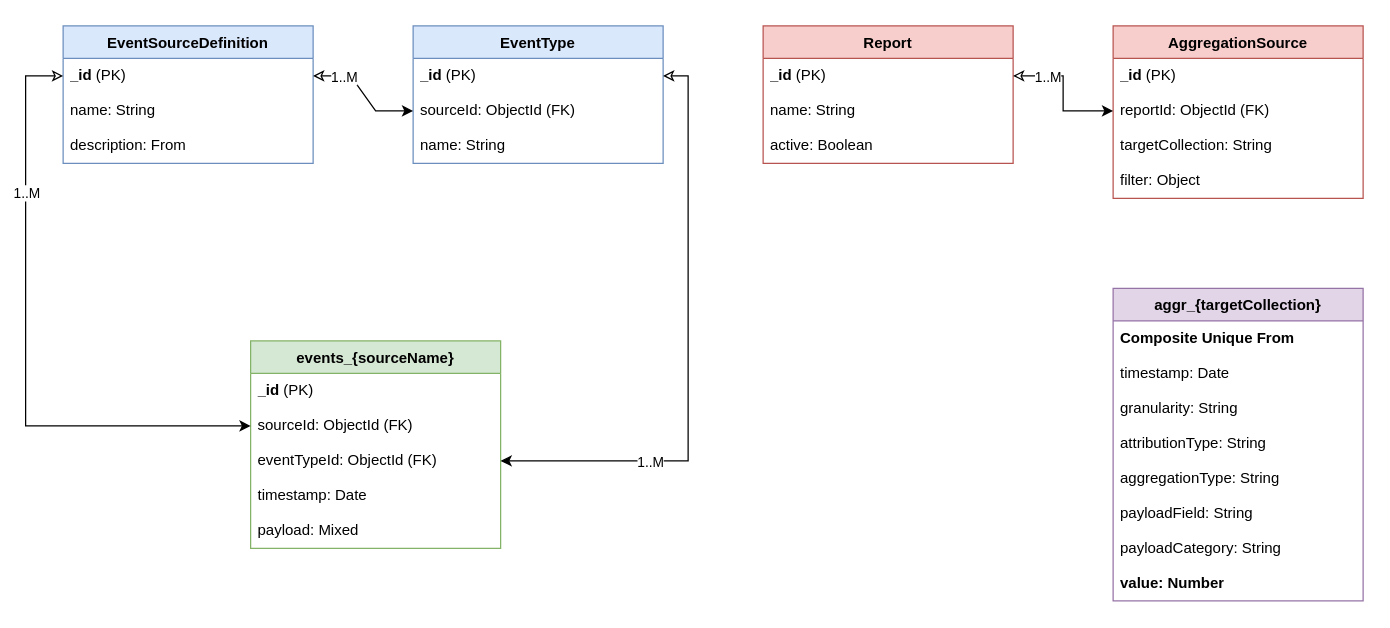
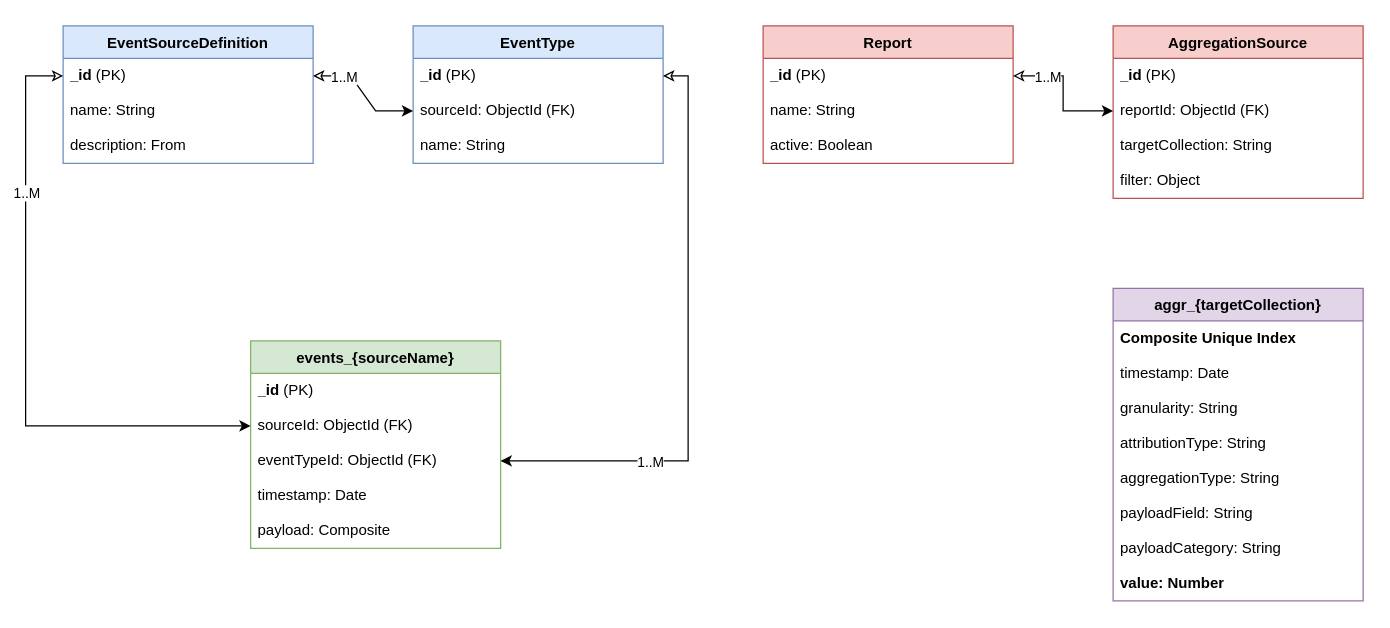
node "Composite Unique From": label "Composite Unique From" -> "Composite Unique Index"
node "payload: Mixed": label "payload: Mixed" -> "payload: Composite"
